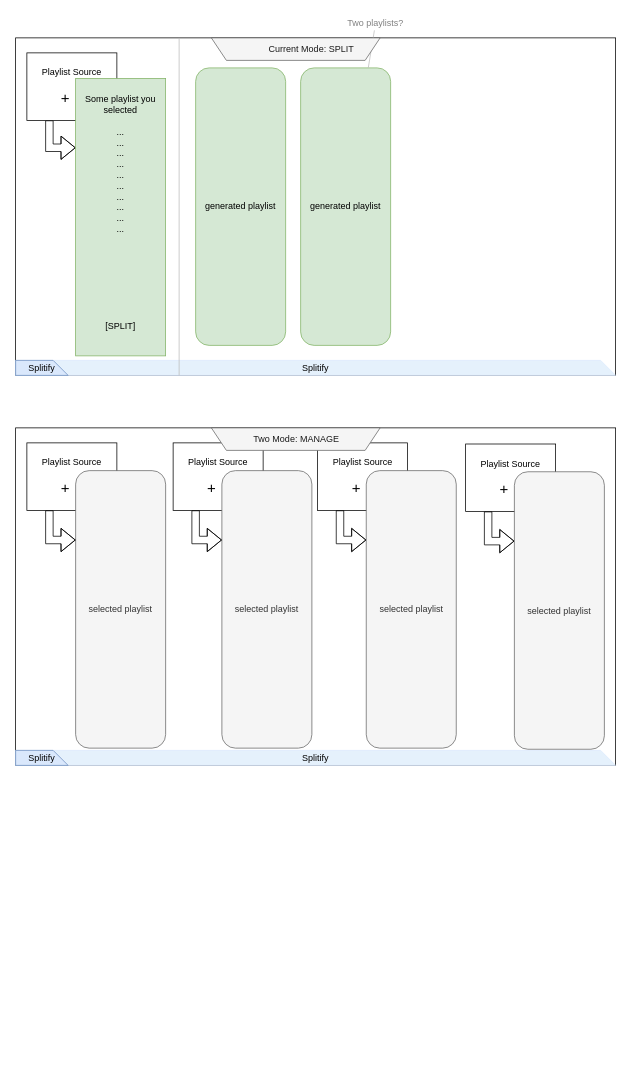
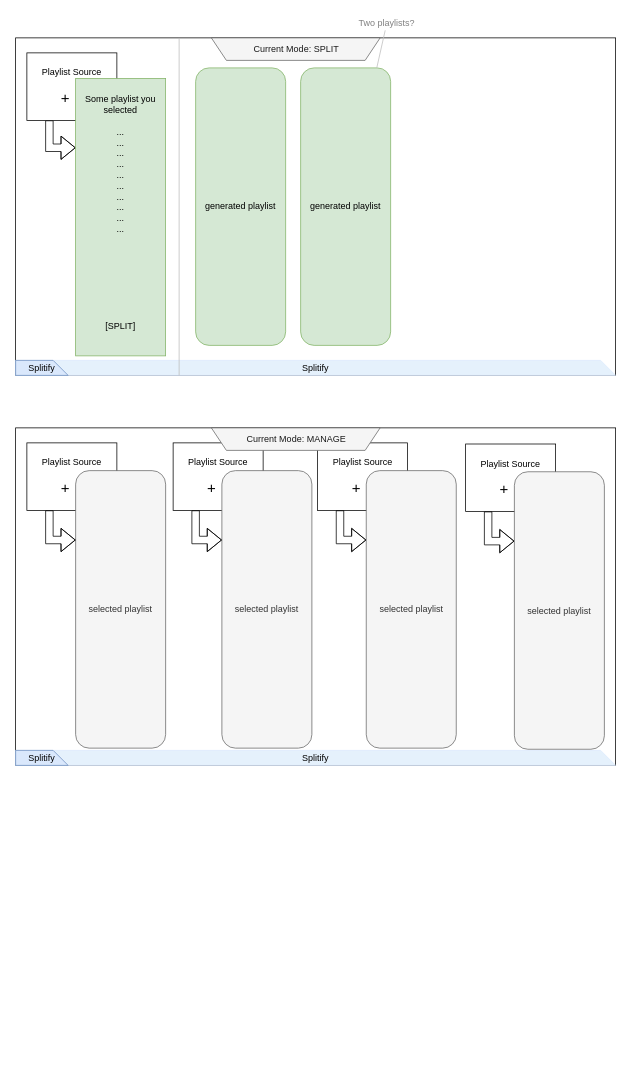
node "Two playlists?": moved (375, 23) -> (387, 23)
node "Current Mode: SPLIT": moved (311, 49) -> (296, 49)
node "Two Mode: MANAGE": label "Two Mode: MANAGE" -> "Current Mode: MANAGE"
